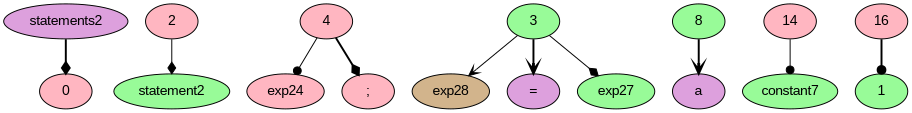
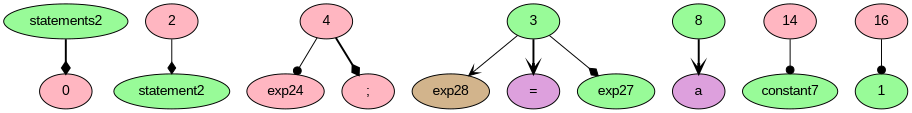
node "statements2": fillcolor plum -> palegreen
edge "16" -> "1": style bold -> solid
